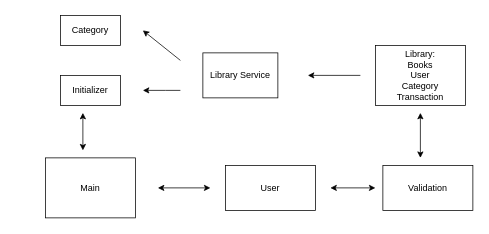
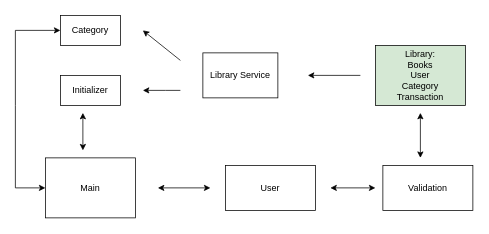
node "Library: Books User Category Transaction": fillcolor #ffffff -> #d5e8d4
edge "Category" -- "Main": added
